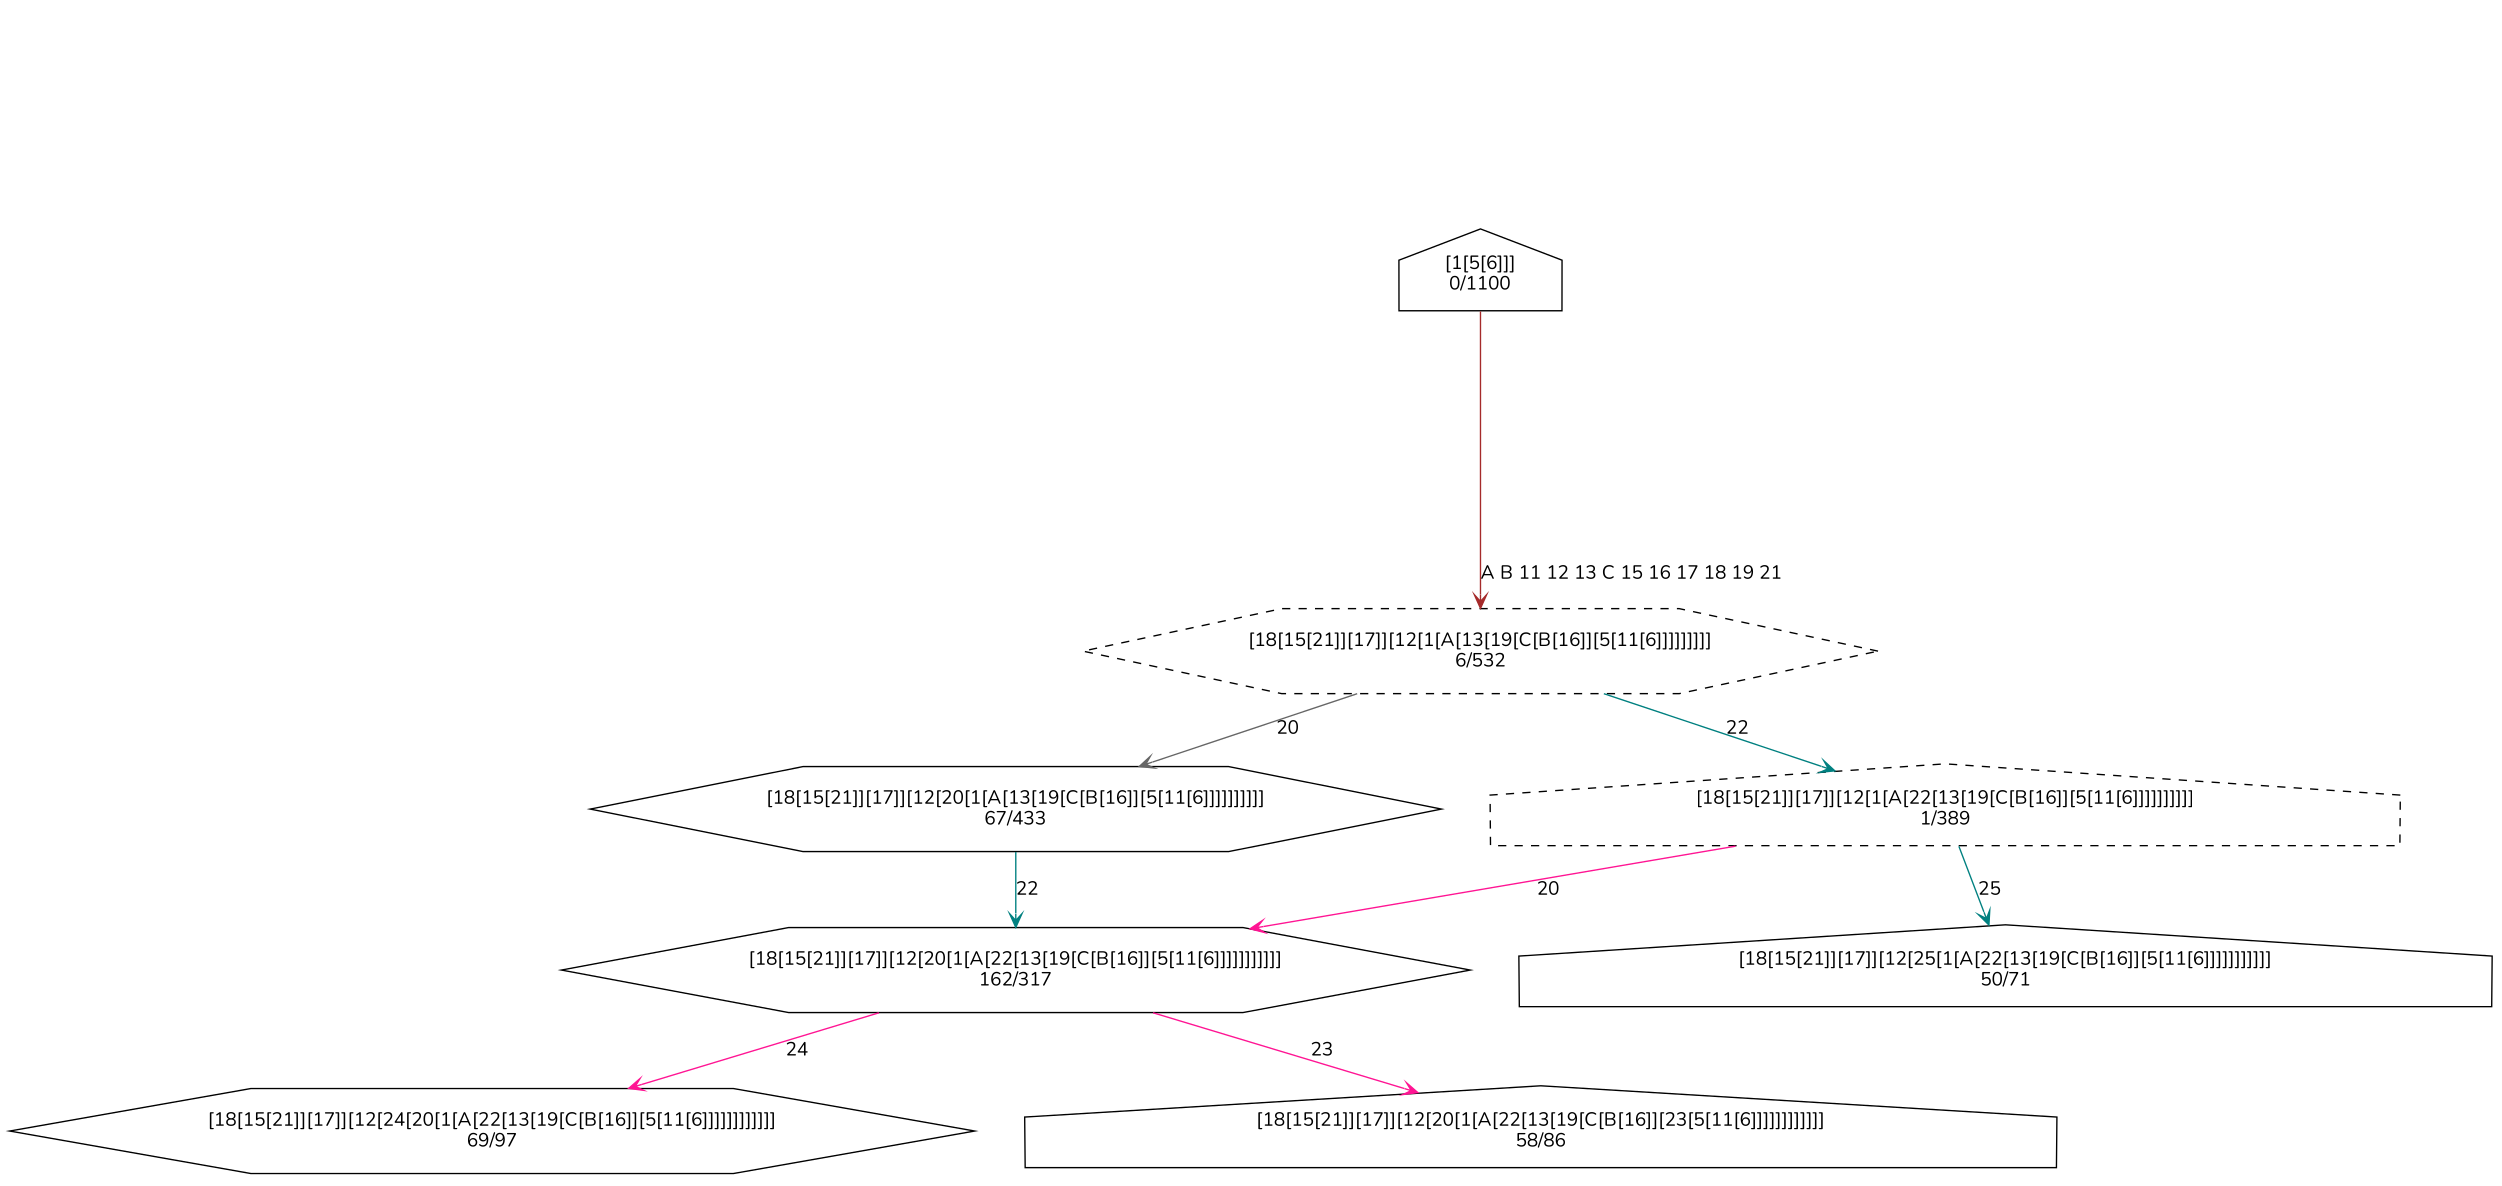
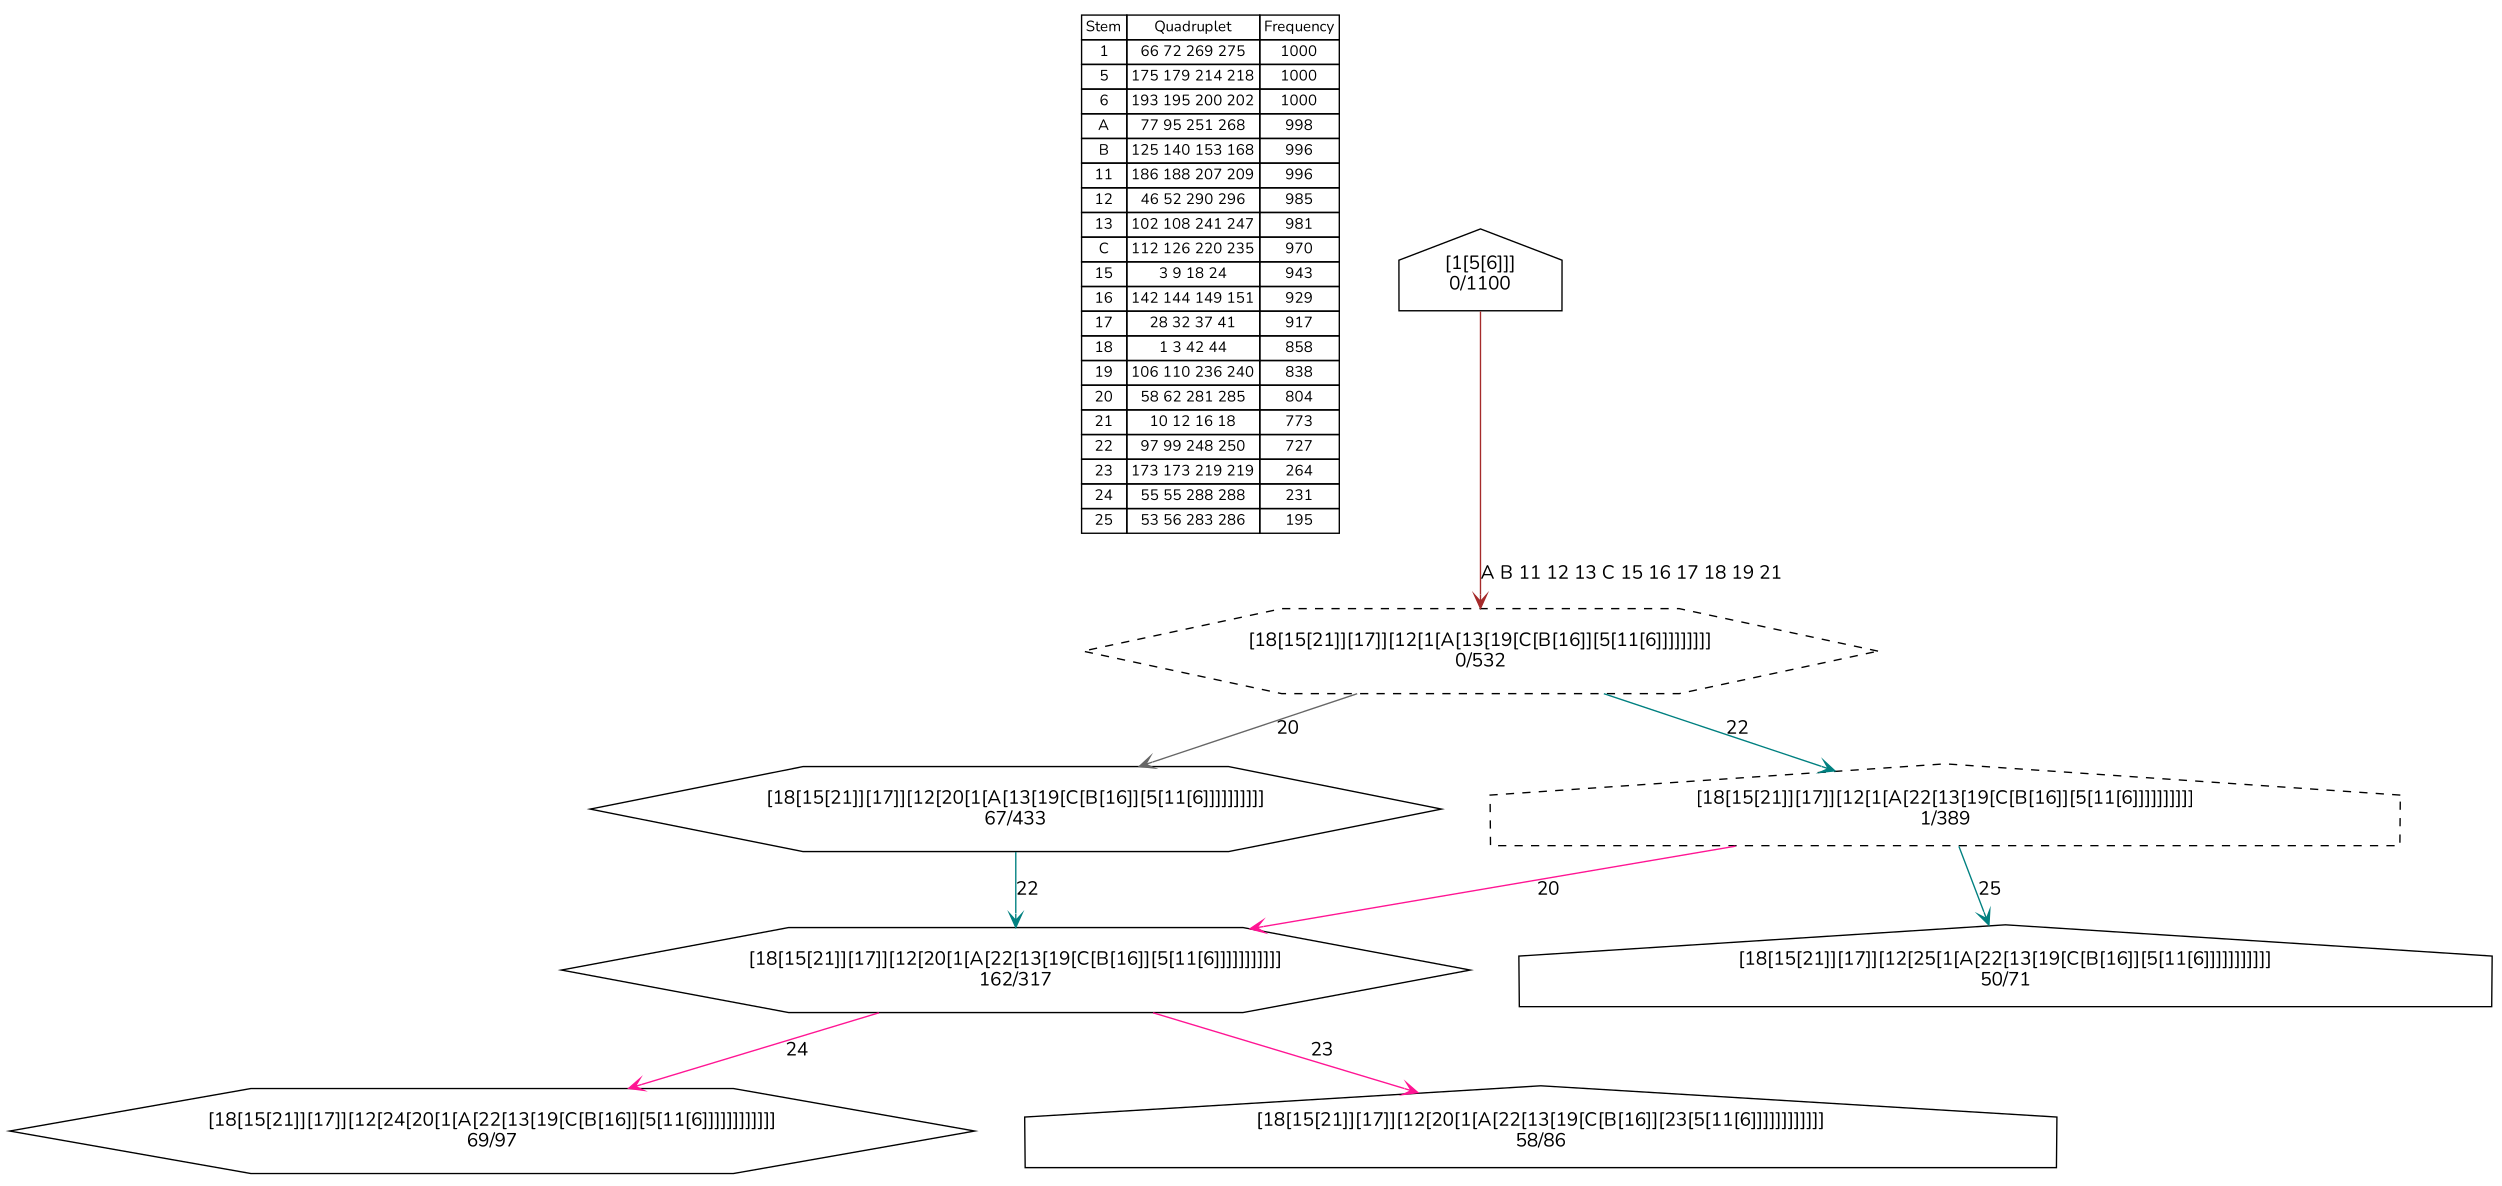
node "Stem": added
node "[18[15[21]][17]][12[1[A[13[19[C[B[16]][5[11[6]]]]]]]]] 6/532": label "[18[15[21]][17]][12[1[A[13[19[C[B[16]][5[11[6]]]]]]]]] 6/532" -> "[18[15[21]][17]][12[1[A[13[19[C[B[16]][5[11[6]]]]]]]]] 0/532"
